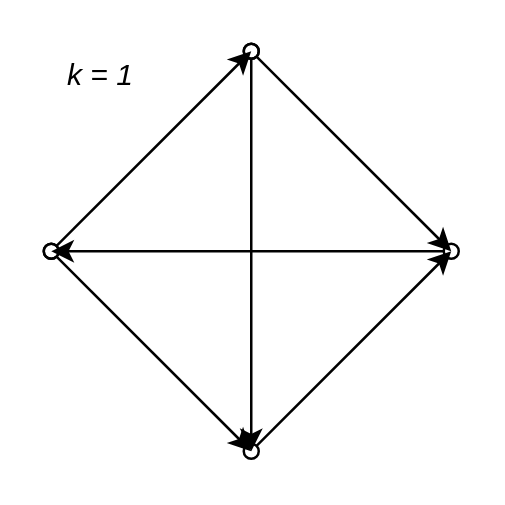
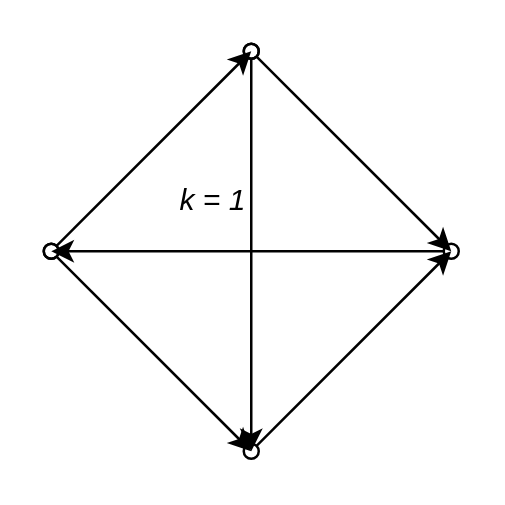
node "k = 1": moved (101, 76) -> (214, 201)
